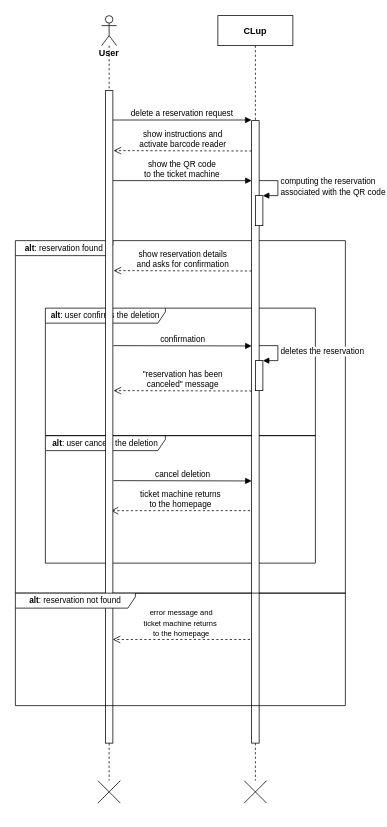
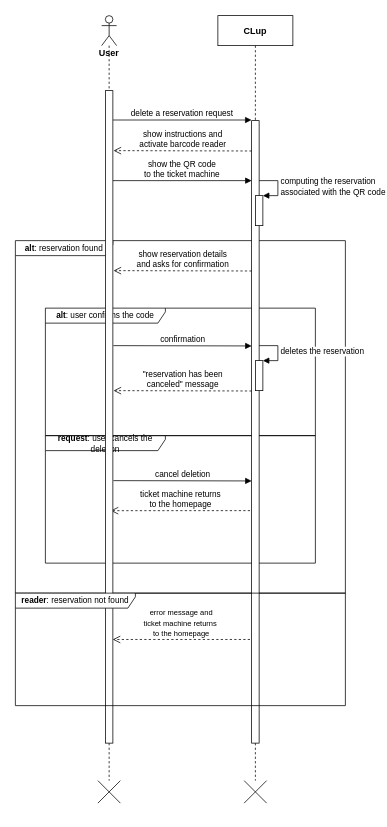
node "alt: user confirms the deletion": label "alt: user confirms the deletion" -> "alt: user confirms the code"
node "alt: user cancels the deletion": label "alt: user cancels the deletion" -> "request: user cancels the deletion"
node "alt: reservation not found": label "alt: reservation not found" -> "reader: reservation not found"
